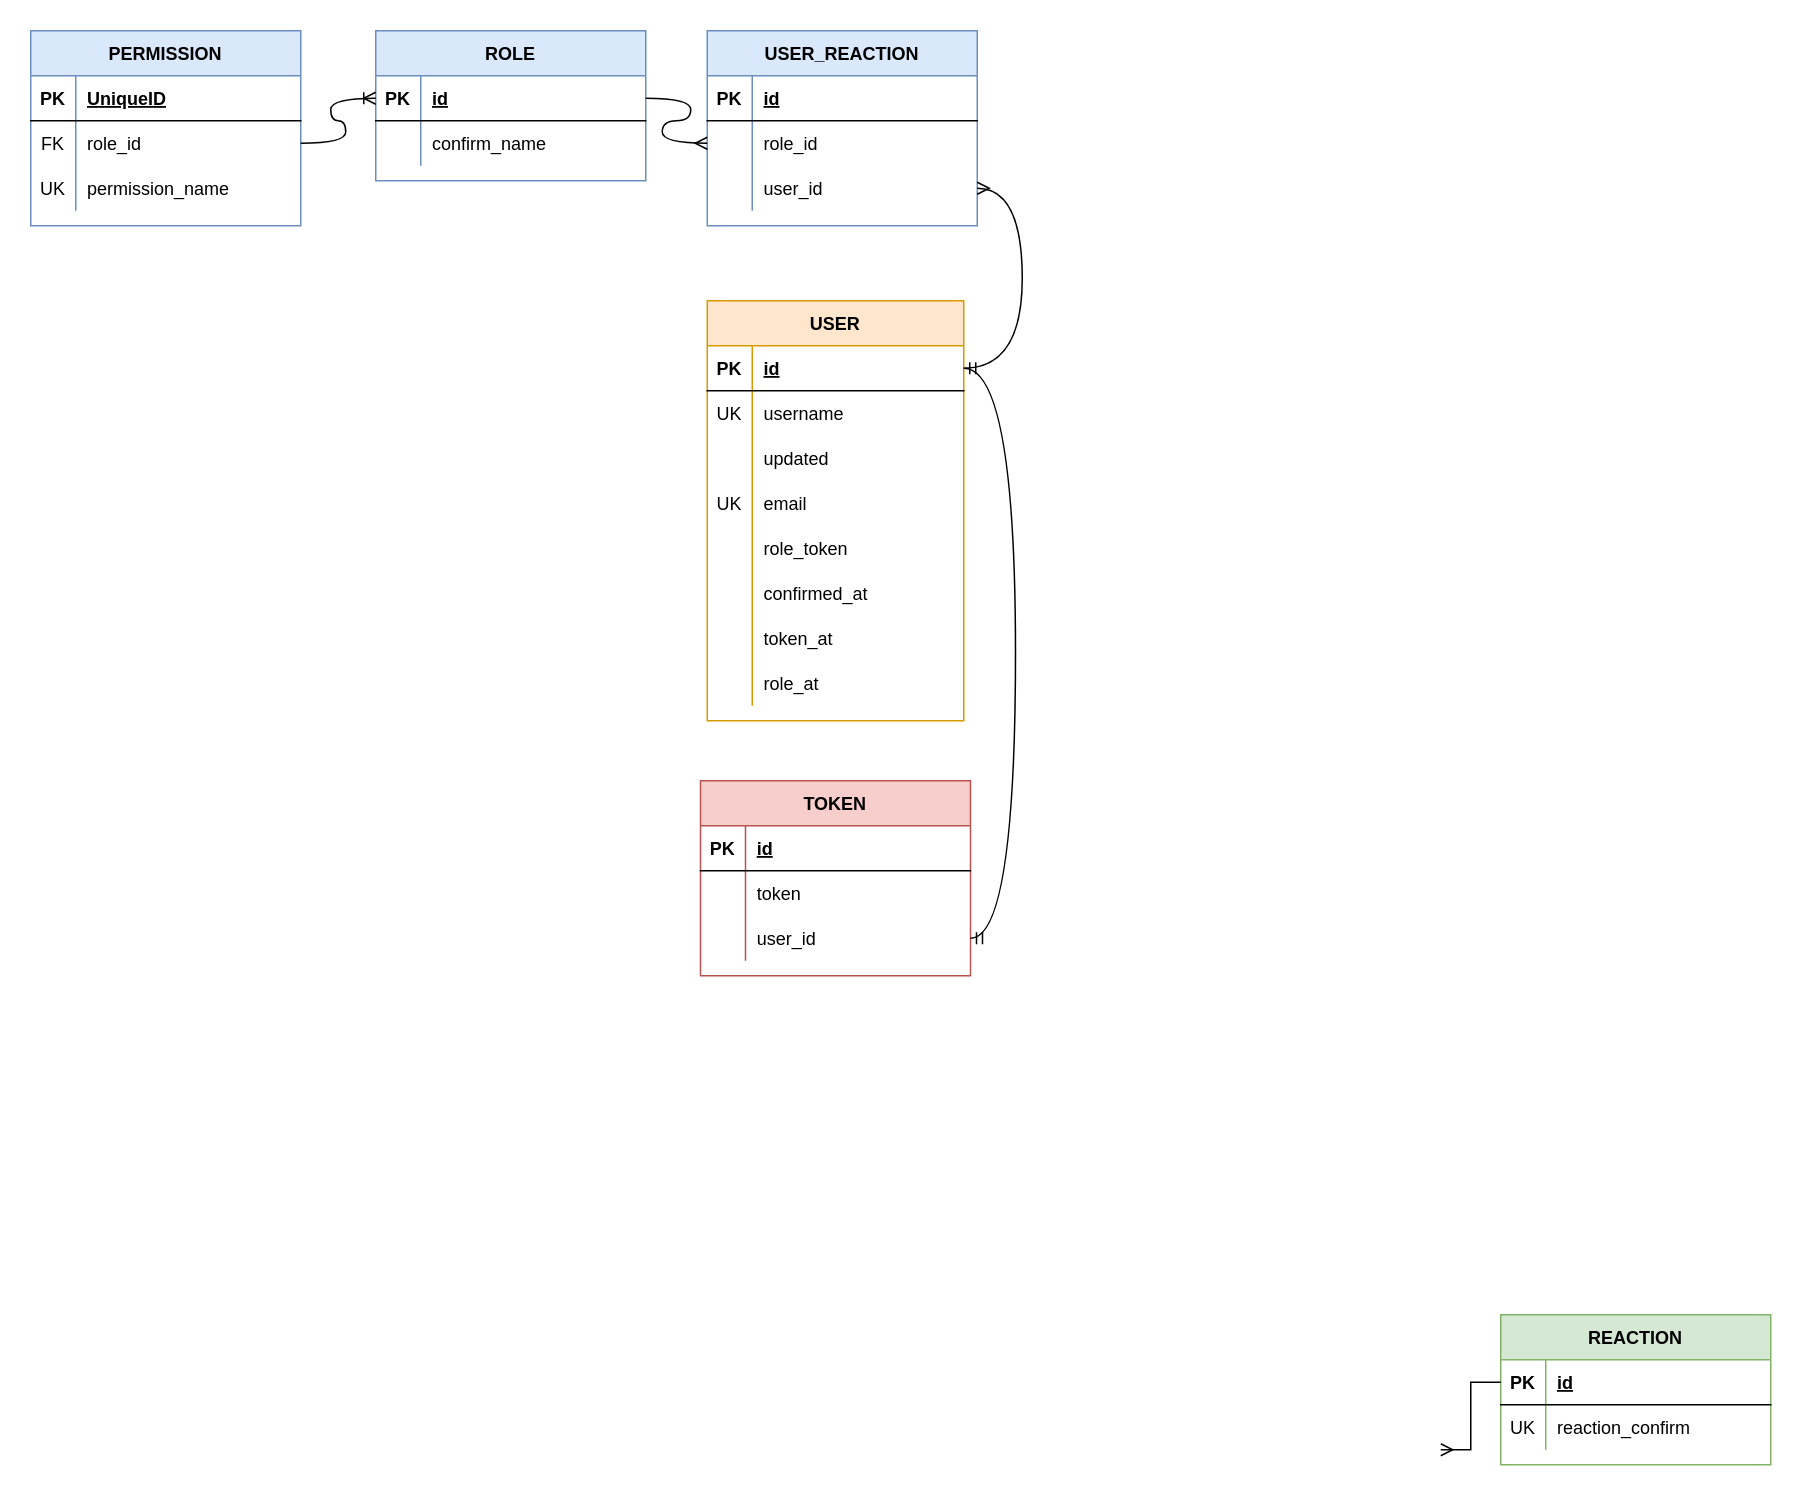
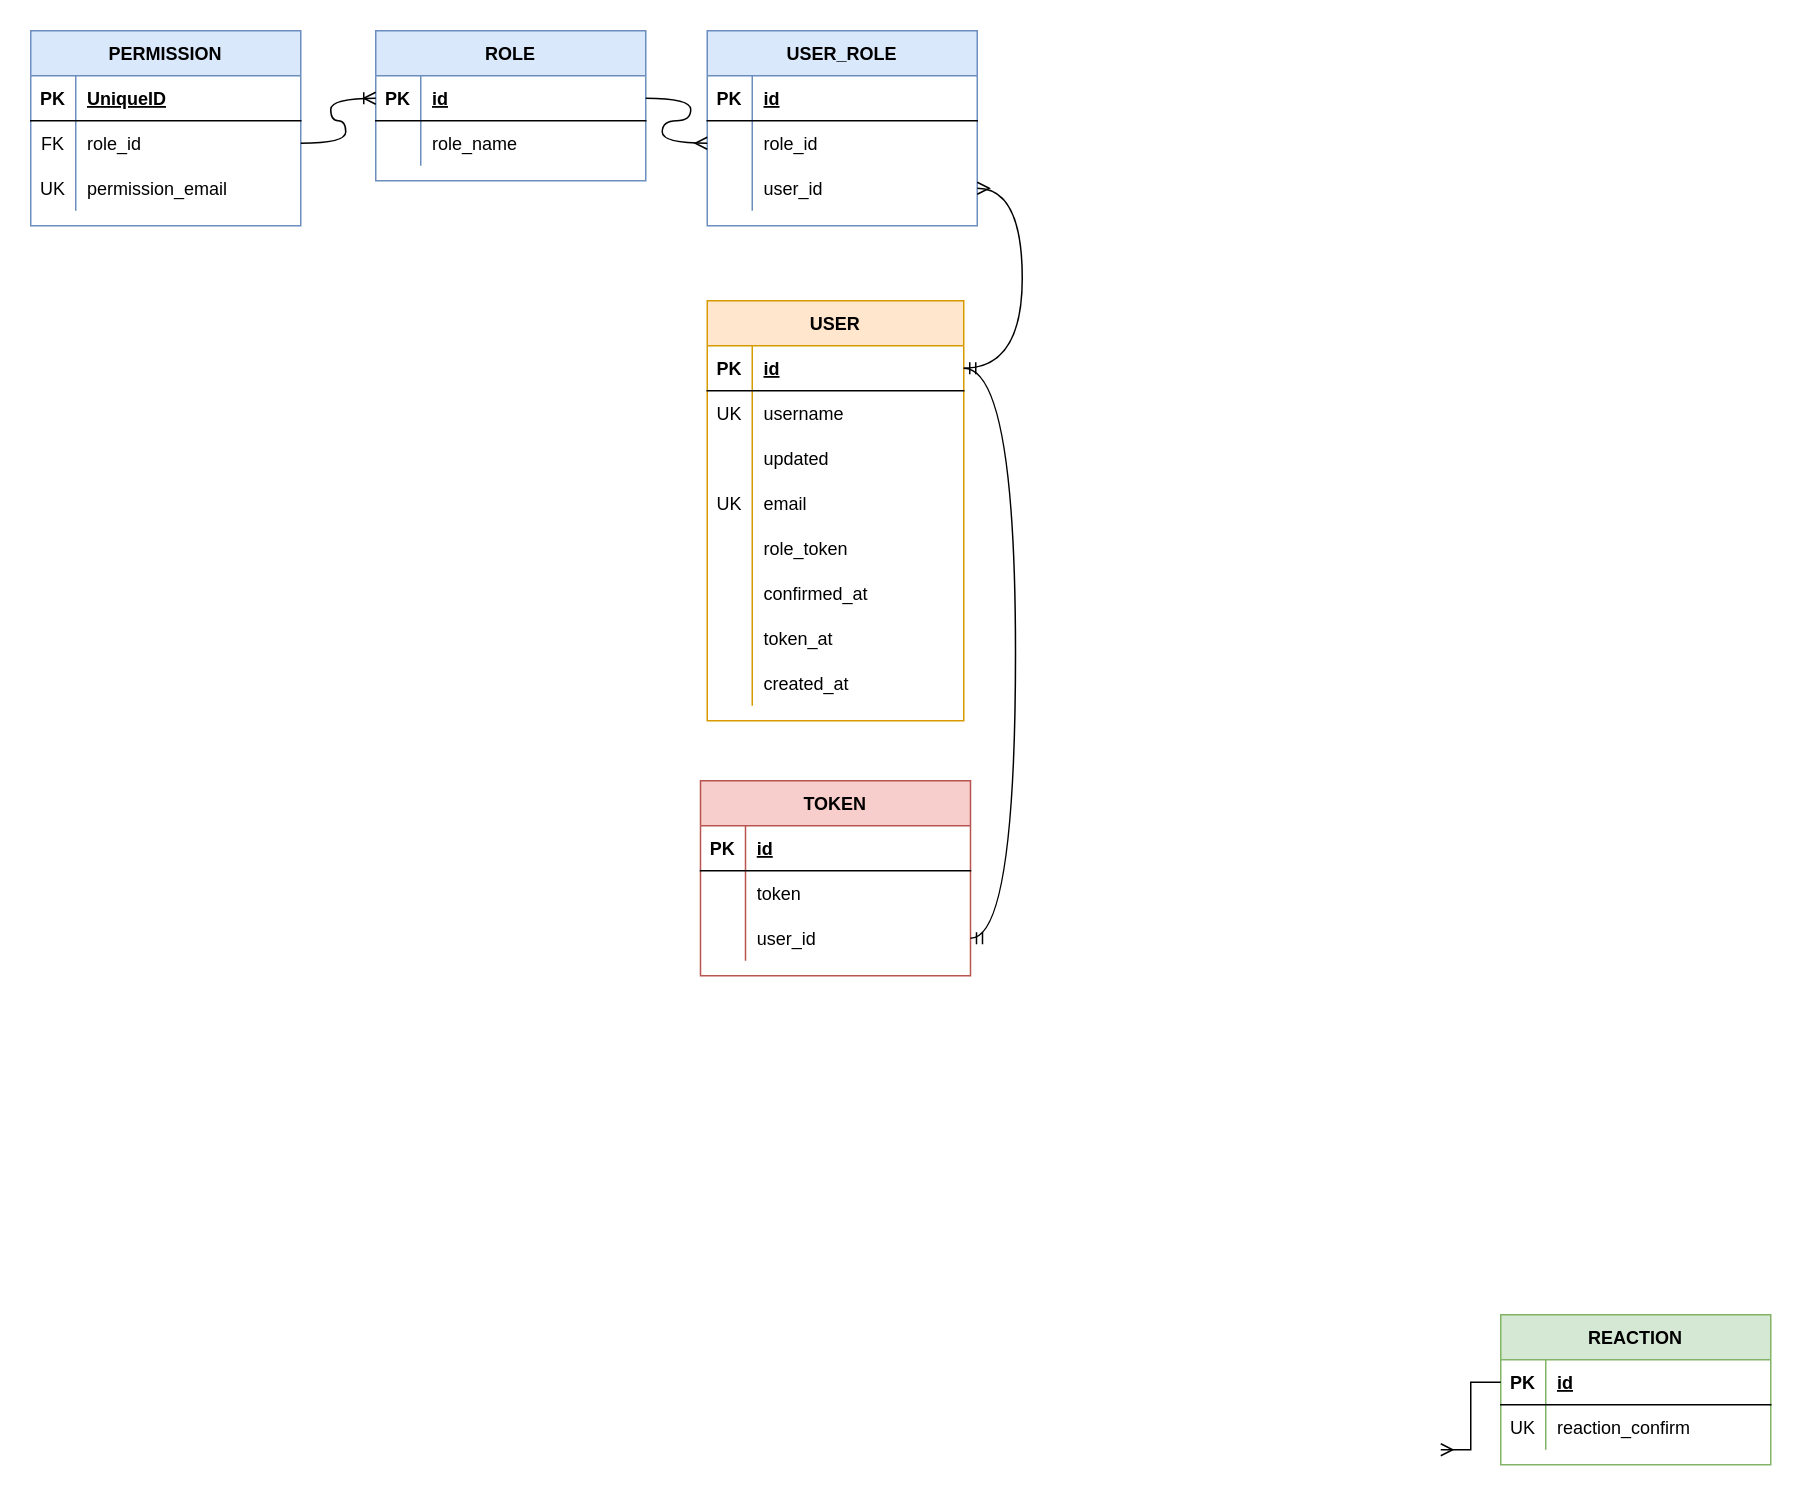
node "USER_REACTION": label "USER_REACTION" -> "USER_ROLE"
node "confirm_name": label "confirm_name" -> "role_name"
node "permission_name": label "permission_name" -> "permission_email"
node "role_at": label "role_at" -> "created_at"
